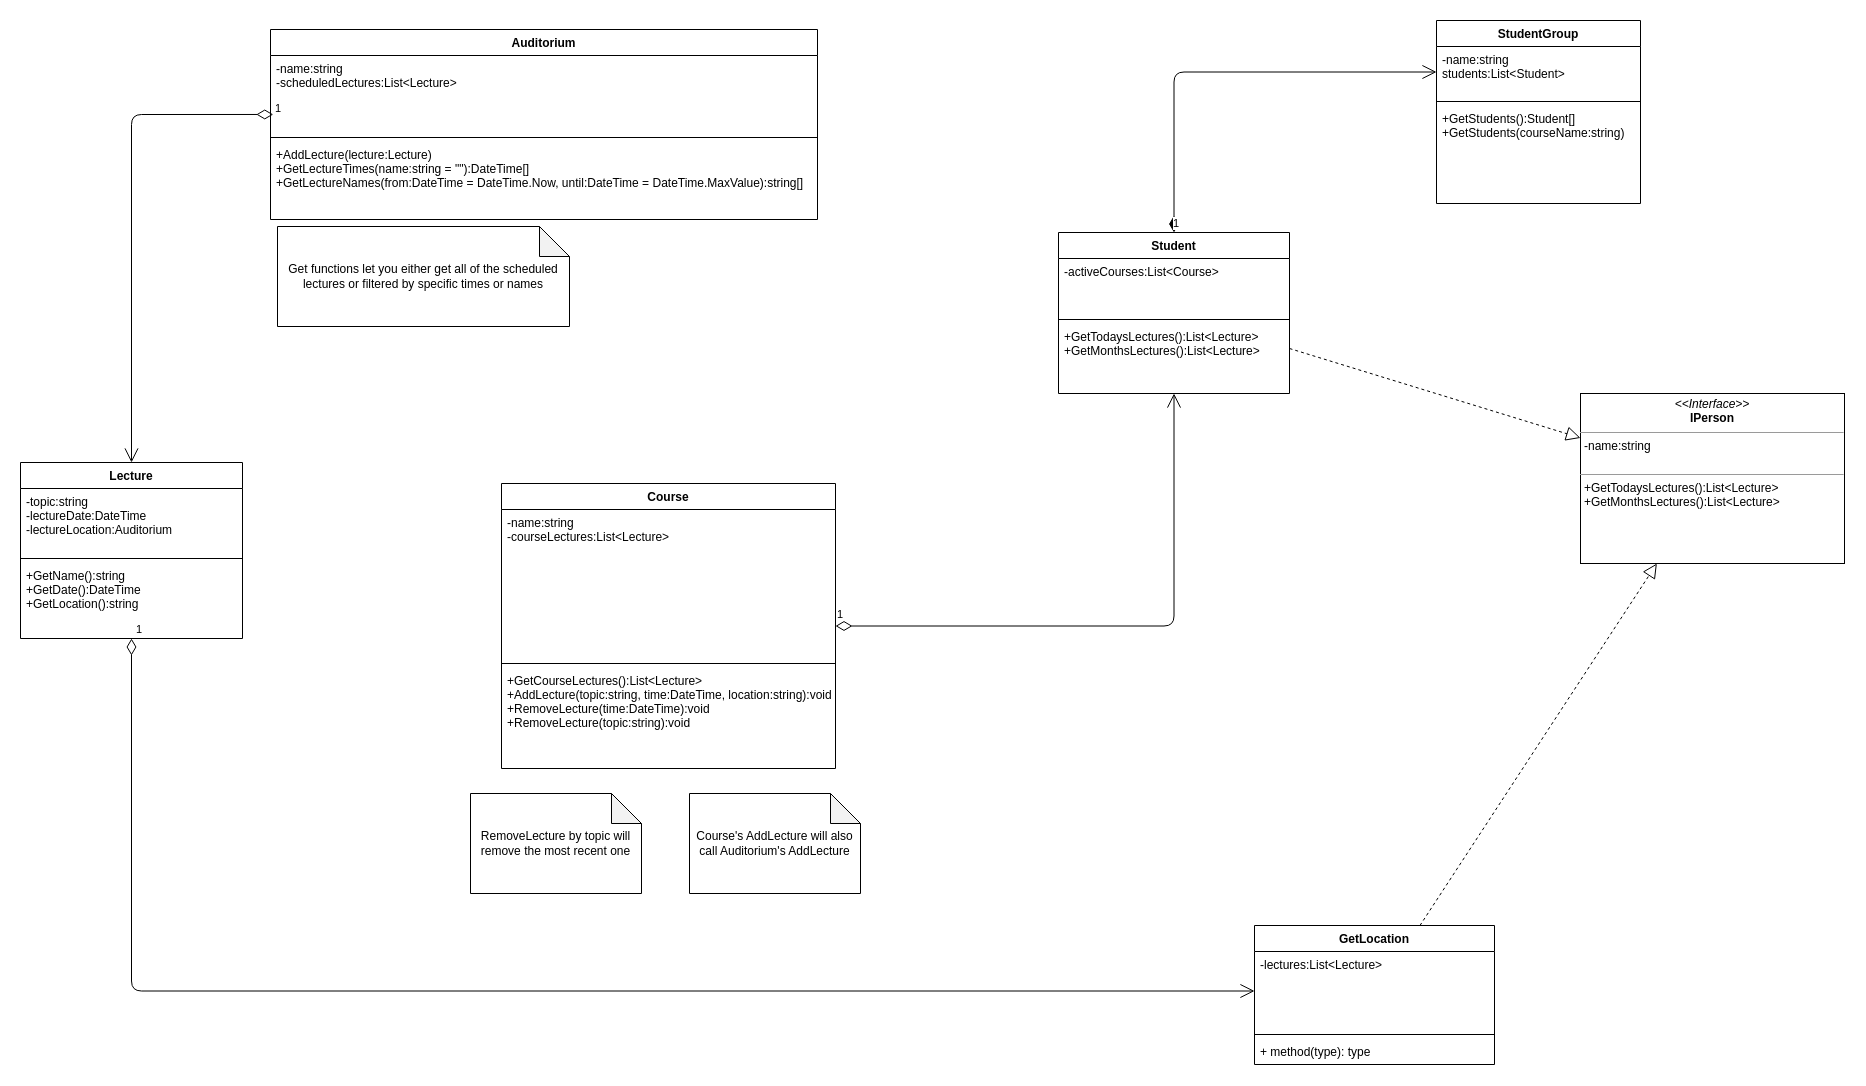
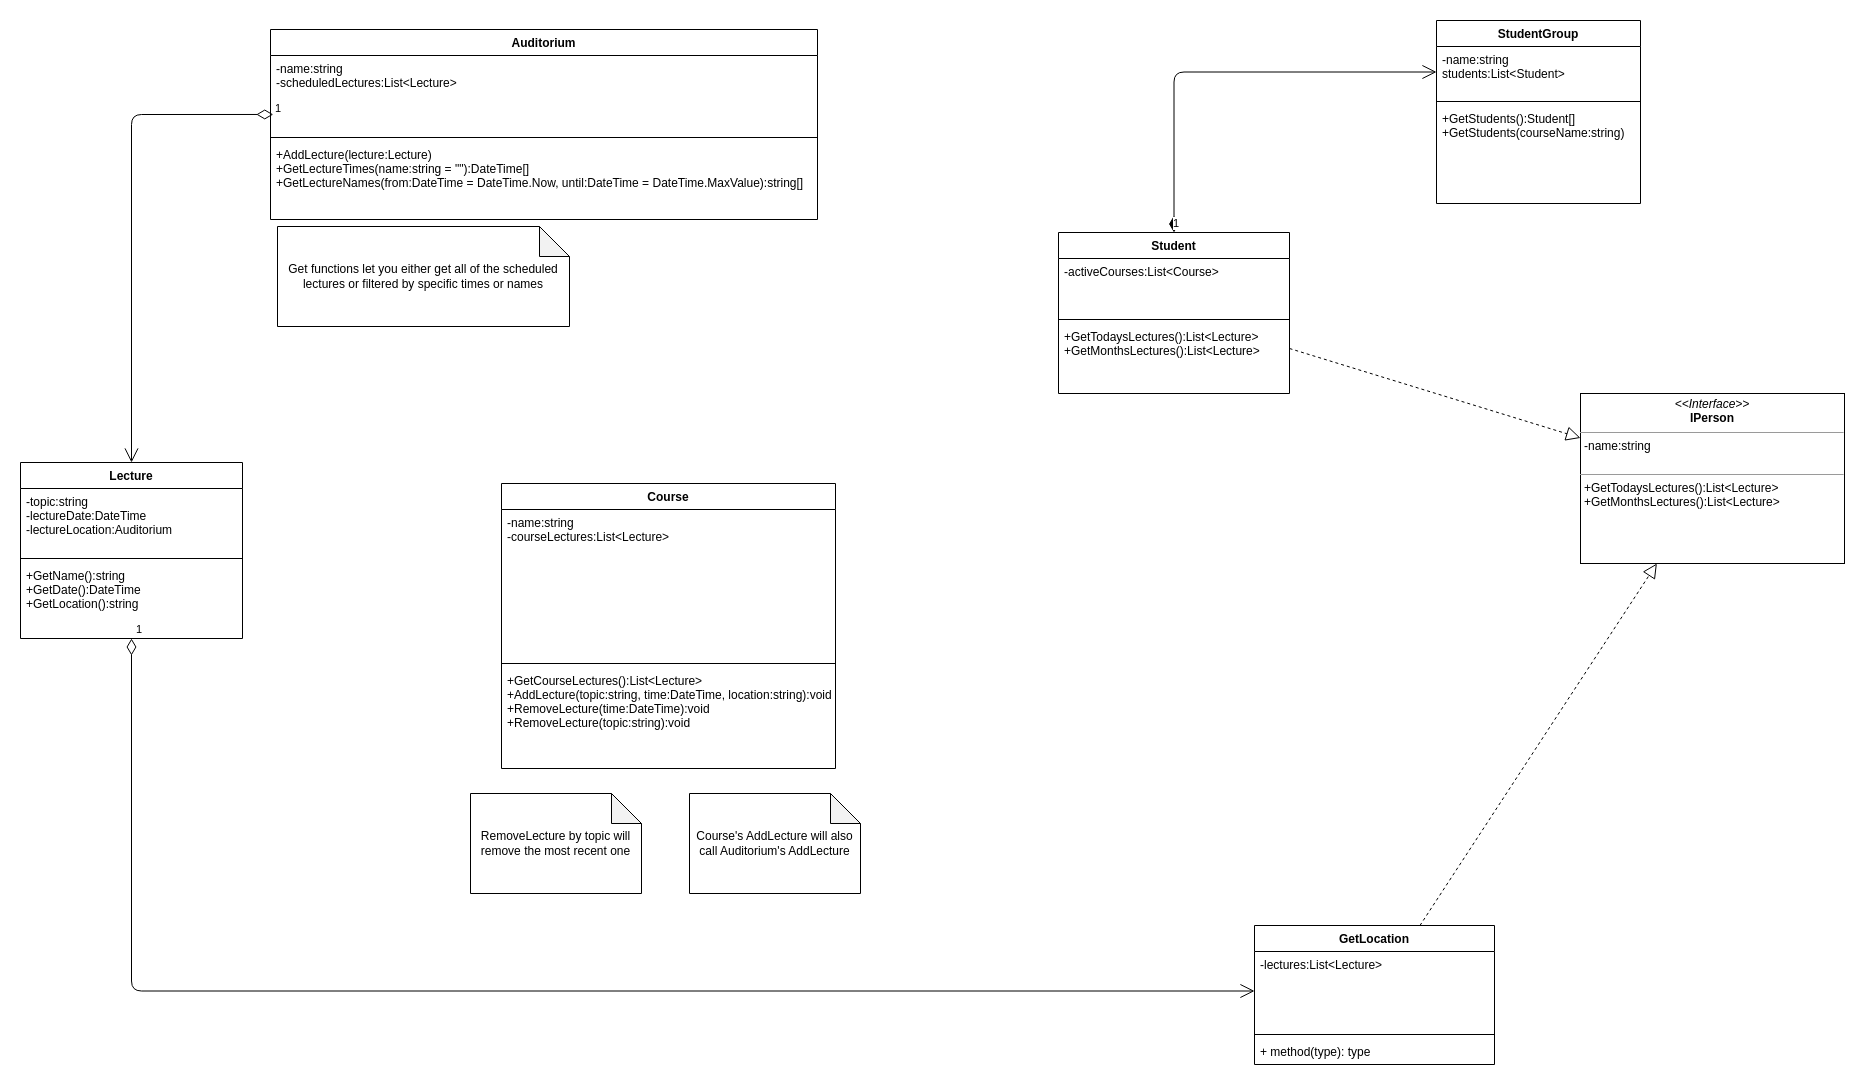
edge "Student" -- "Course": removed, label "1"
